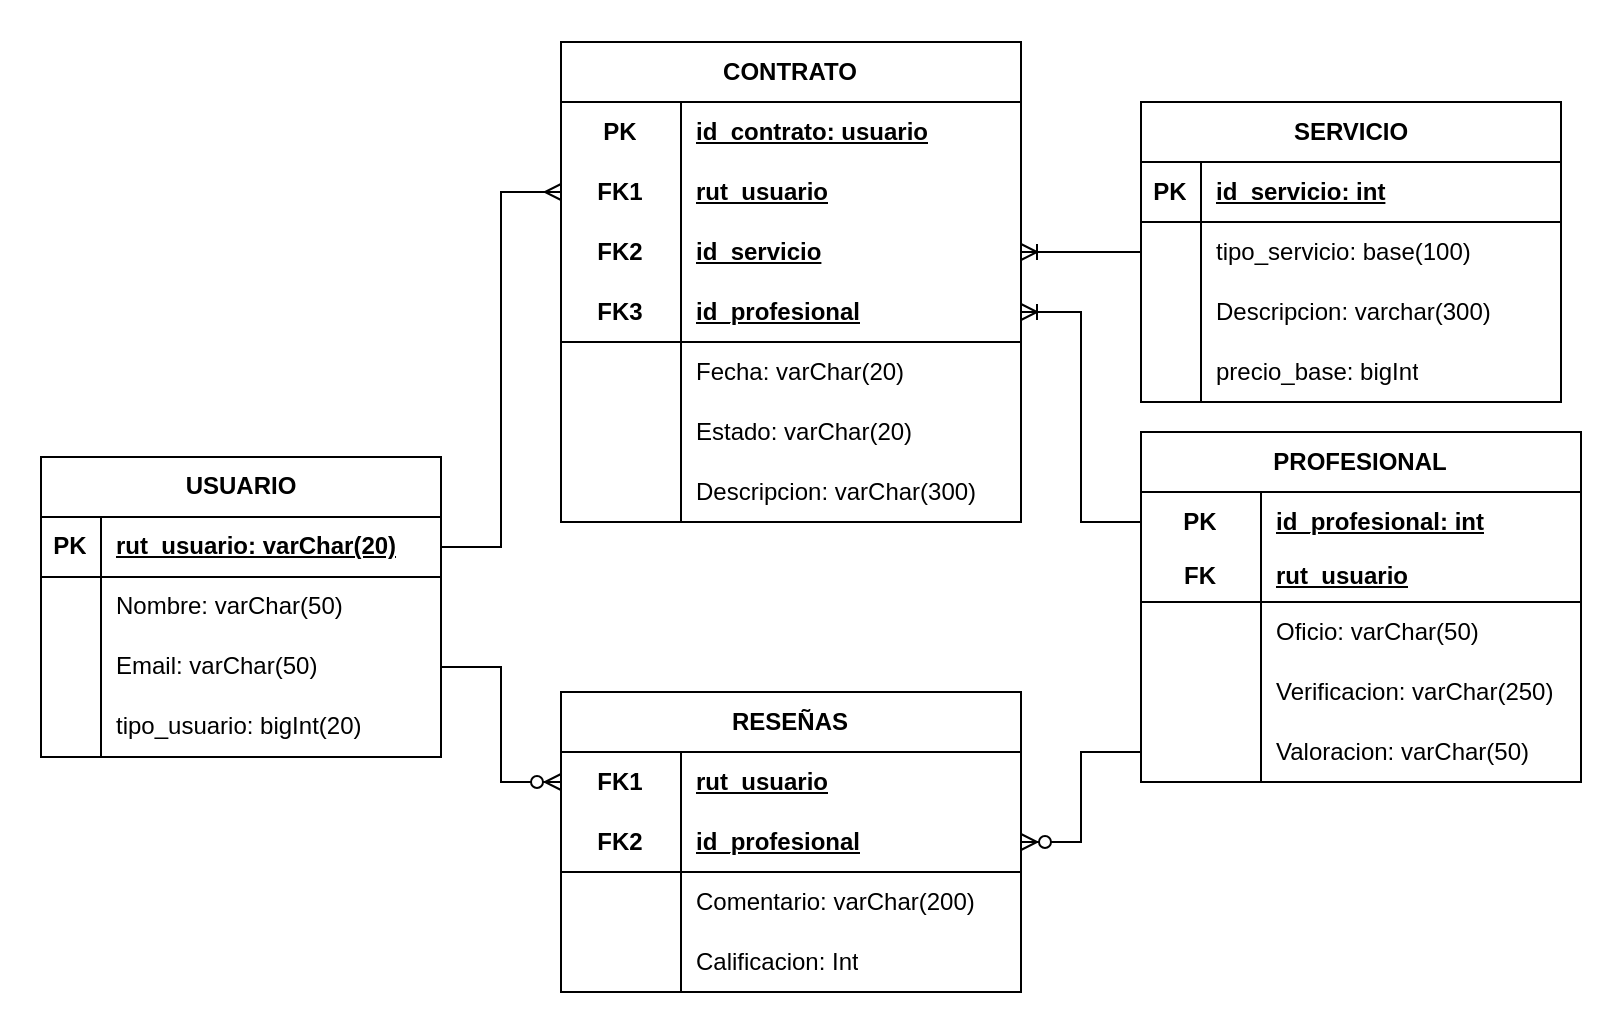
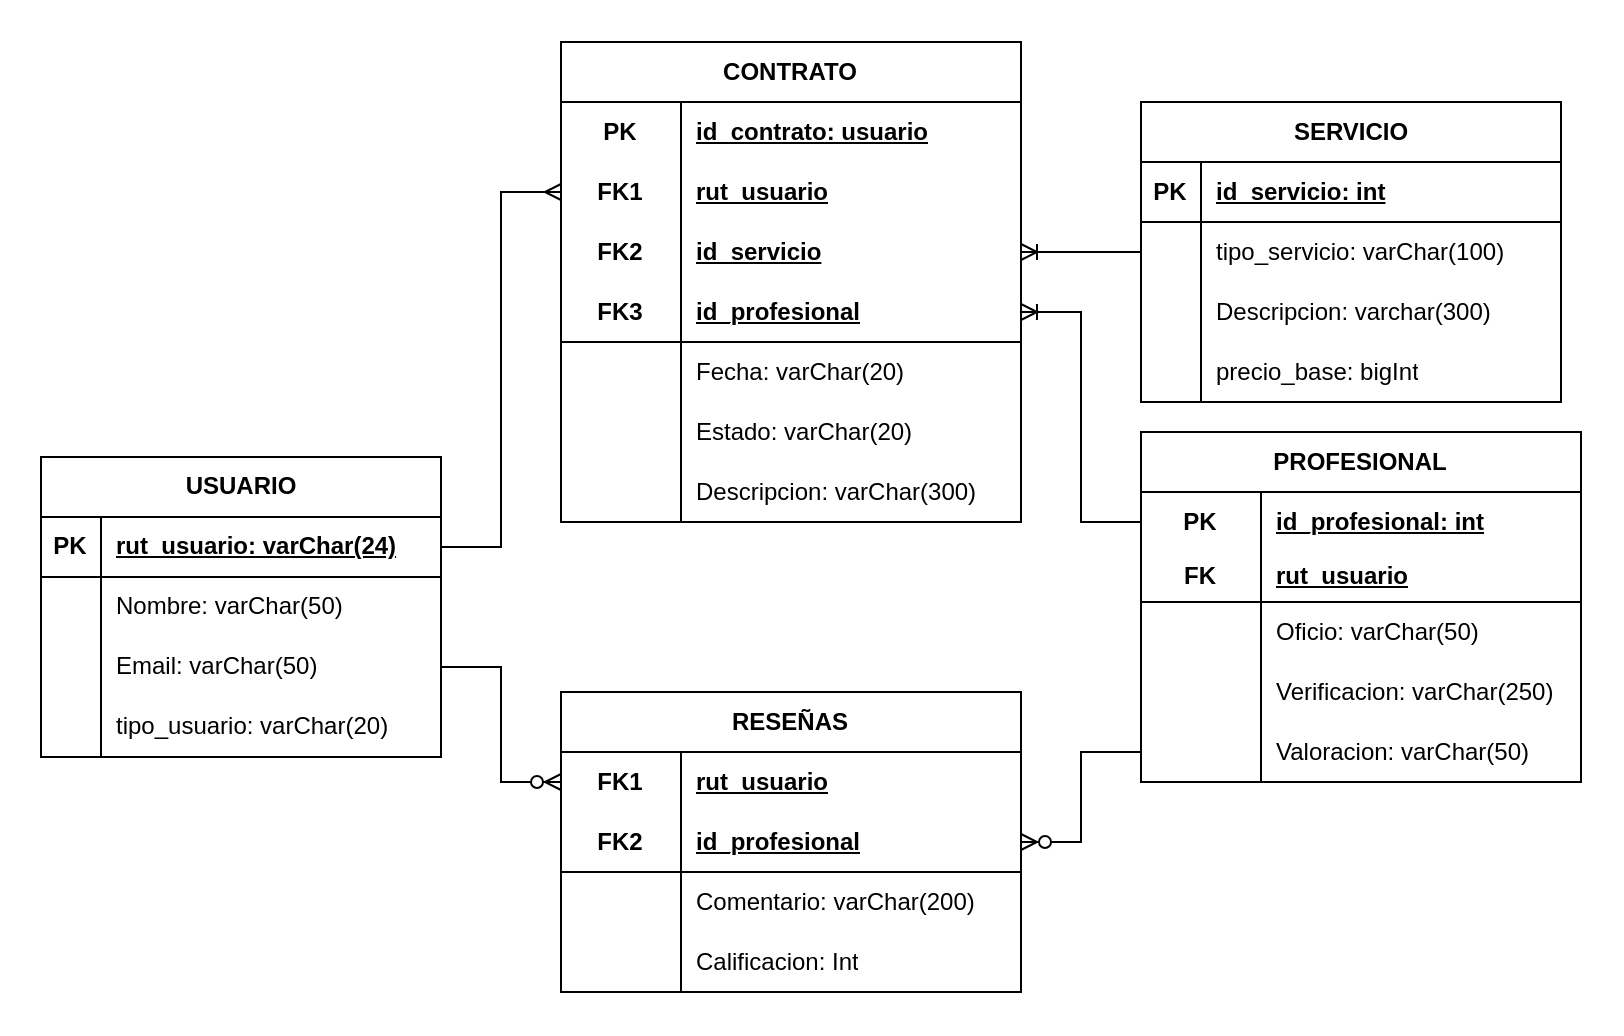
node "tipo_servicio: base(100)": label "tipo_servicio: base(100)" -> "tipo_servicio: varChar(100)"
node "rut_usuario: varChar(20)": label "rut_usuario: varChar(20)" -> "rut_usuario: varChar(24)"
node "tipo_usuario: bigInt(20)": label "tipo_usuario: bigInt(20)" -> "tipo_usuario: varChar(20)"
